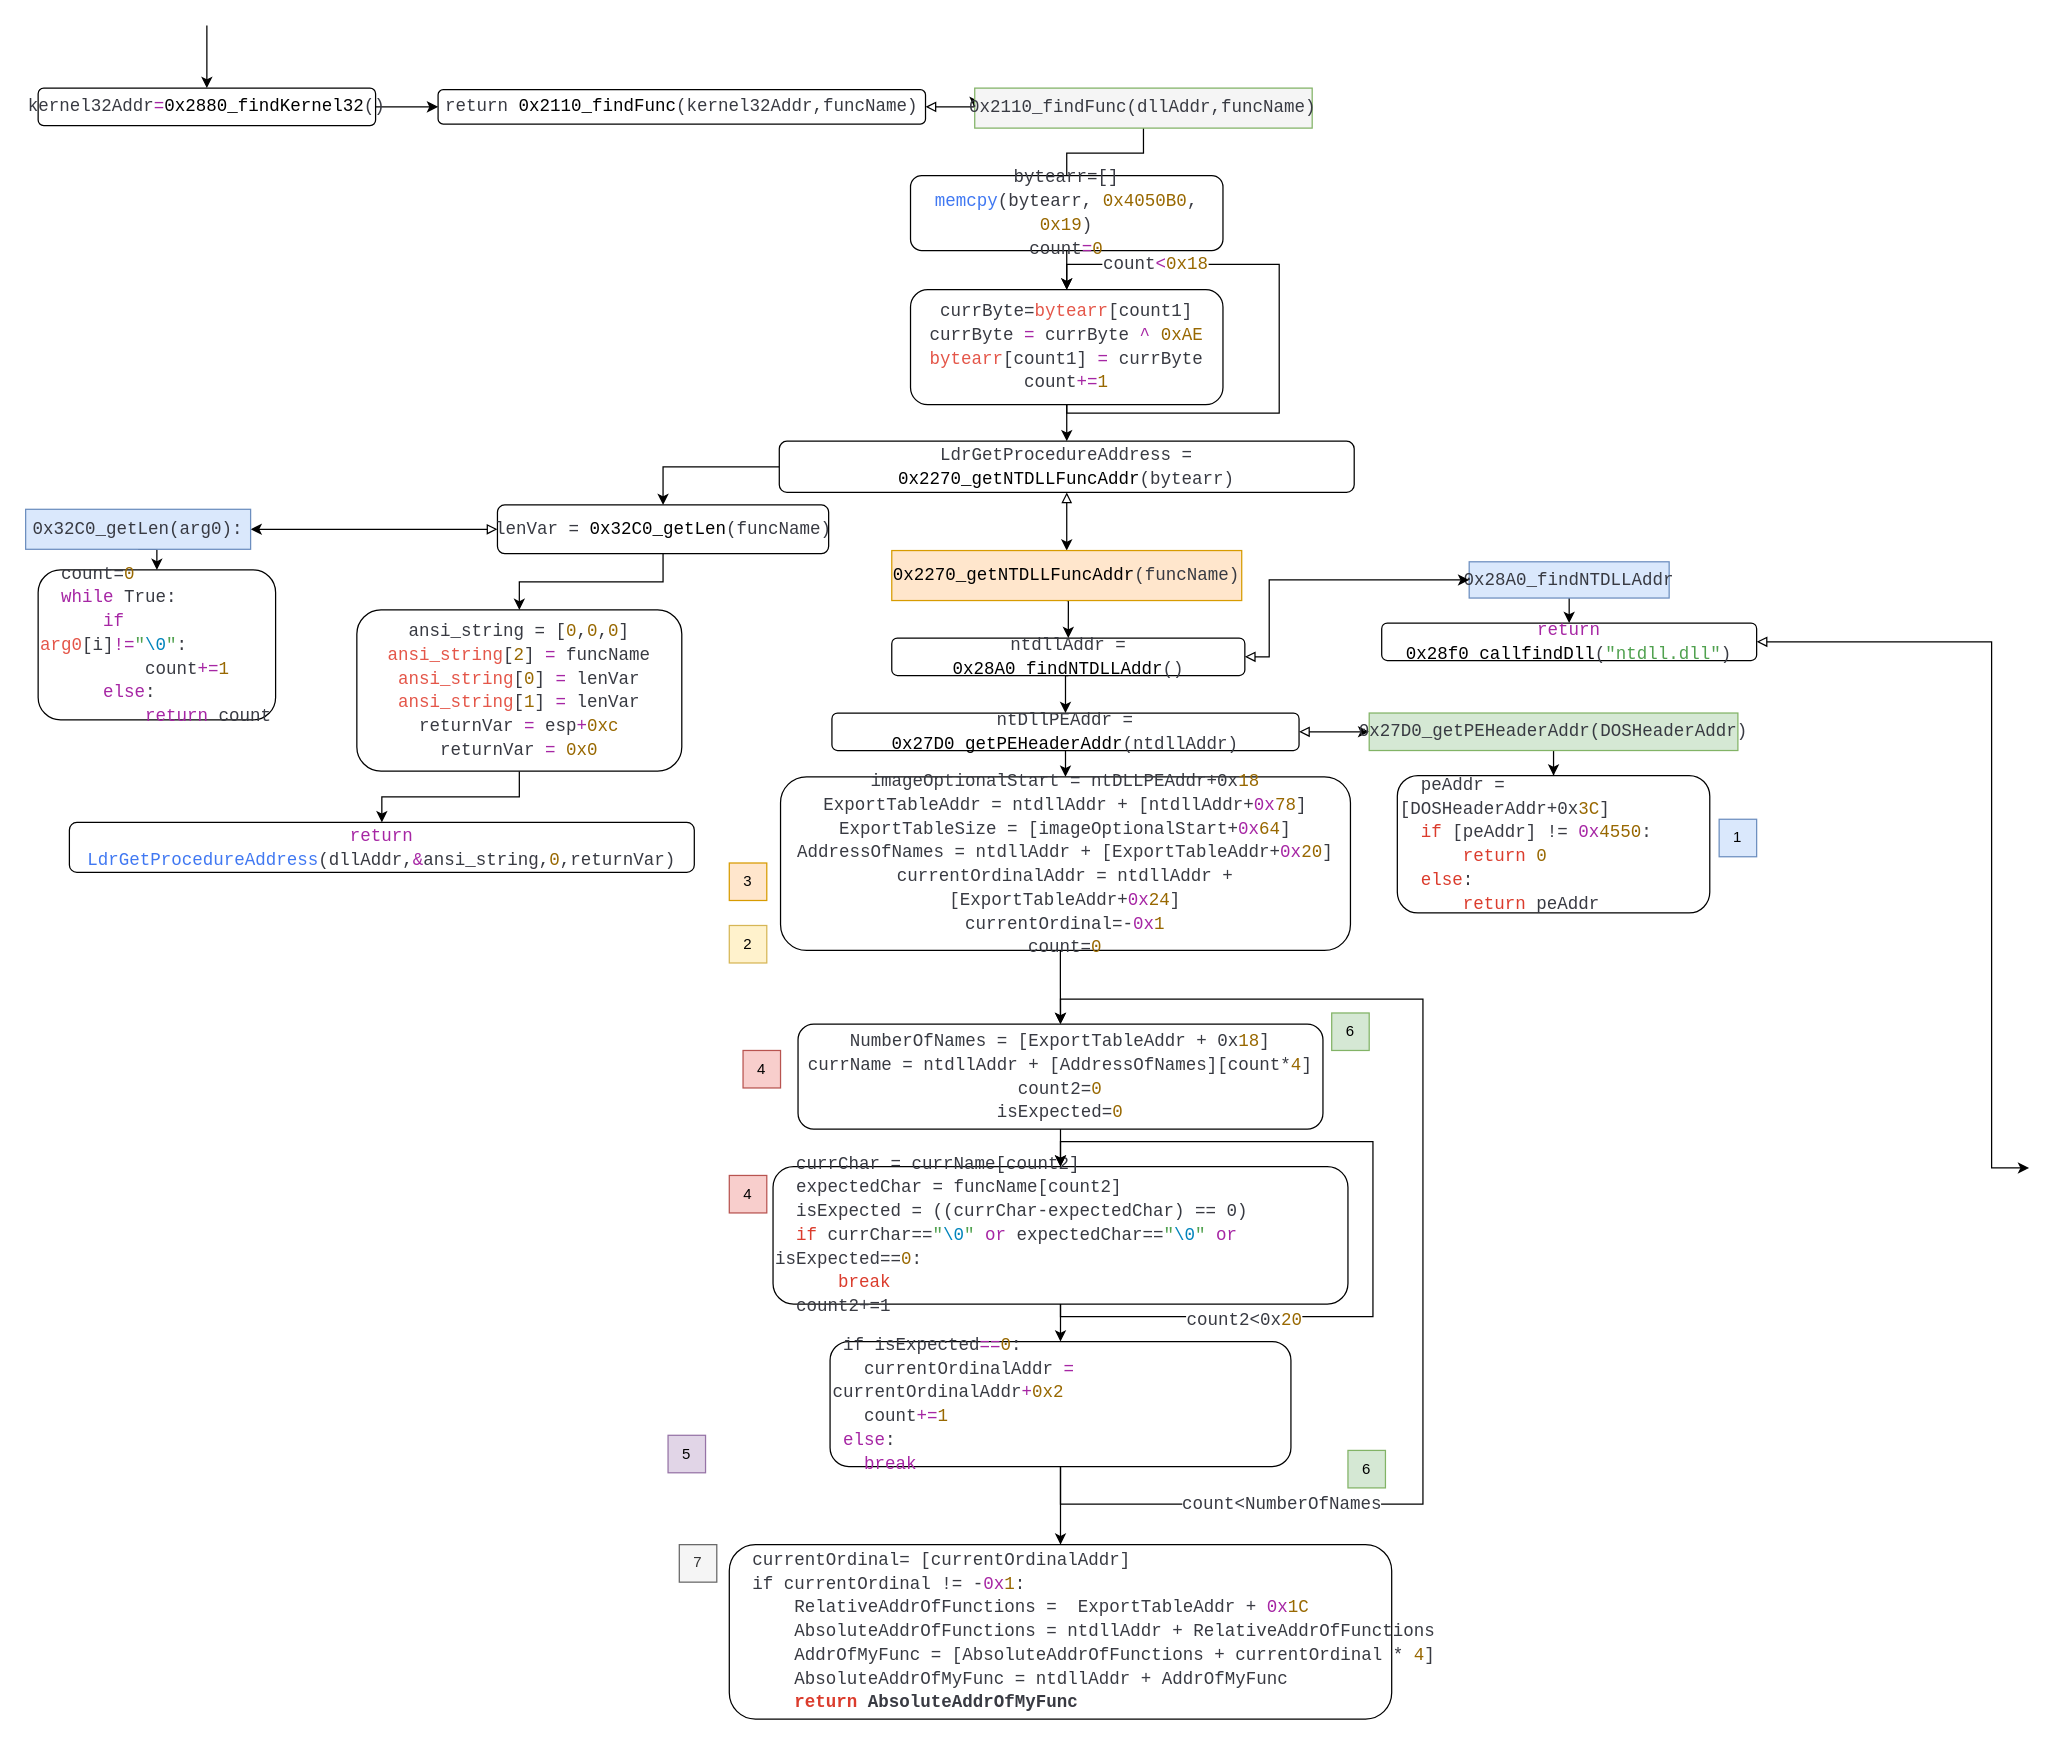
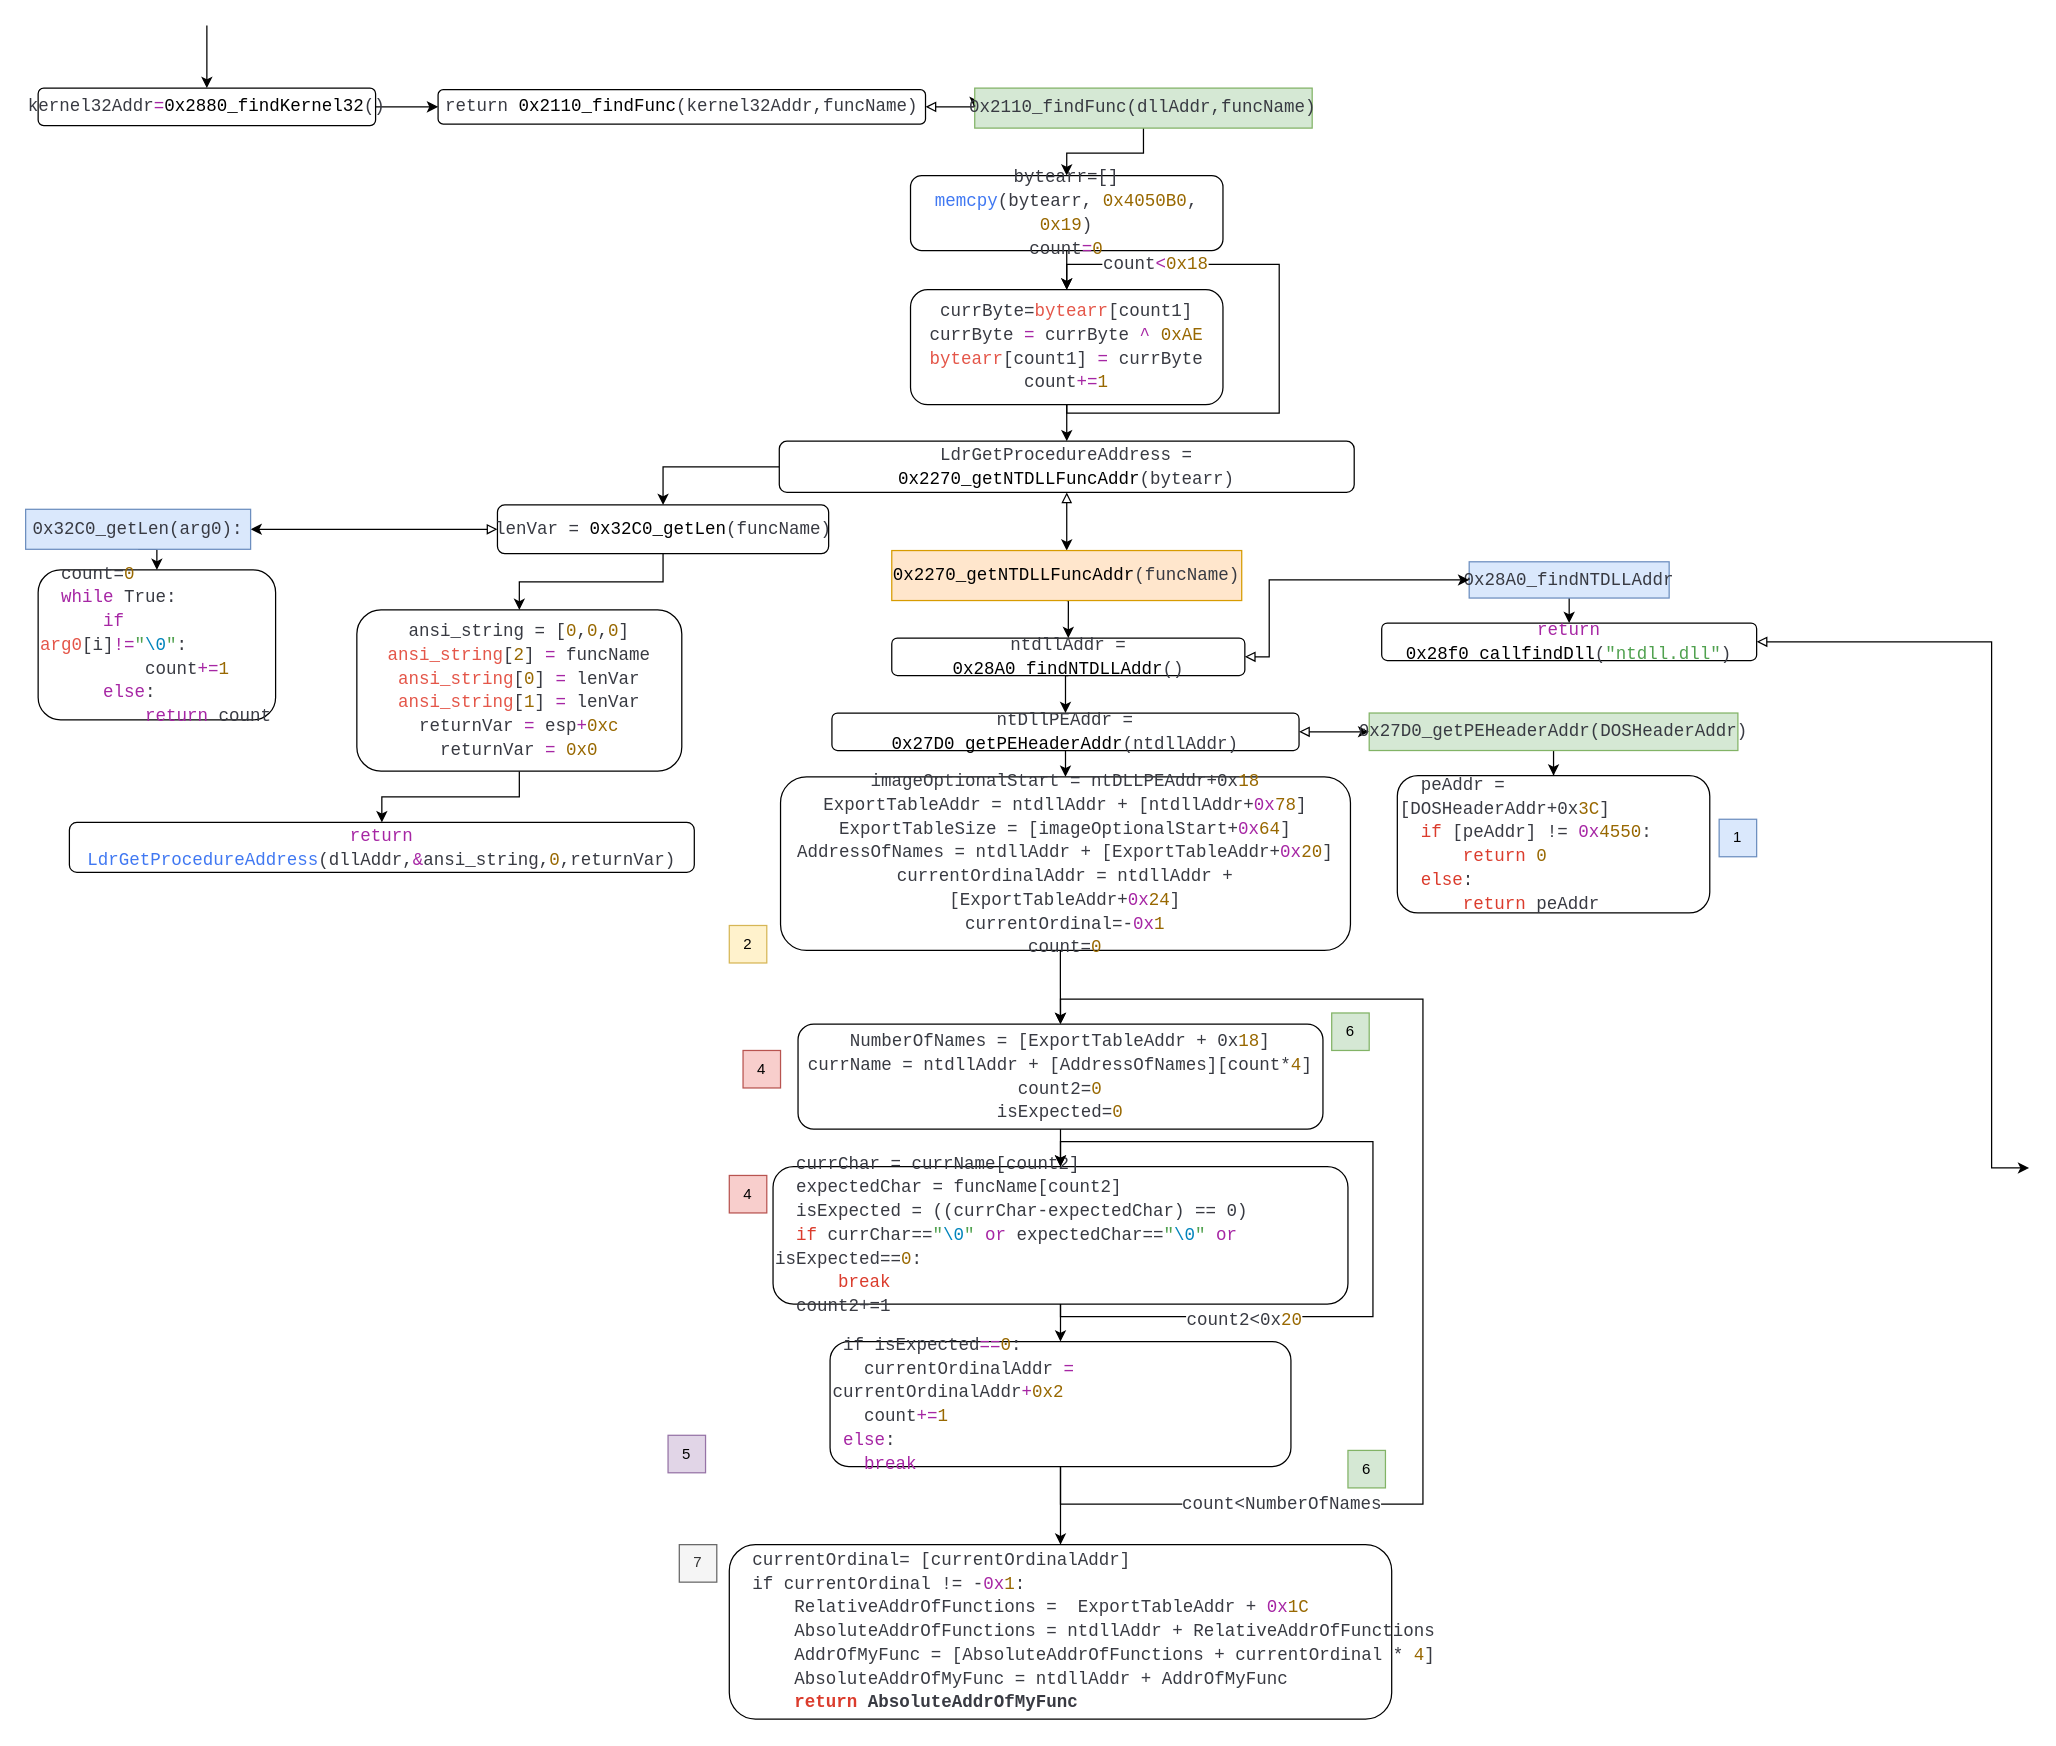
node "0x2110_findFunc(dllAddr,funcName)": fillcolor #f5f5f5 -> #d5e8d4
edge "0x2110_findFunc(dllAddr,funcName)" -- "bytearr=[] memcpy(bytearr, 0x4050B0, 0x19) count=0": arrowhead none -> classic
node "3": removed
